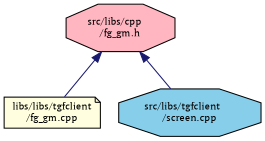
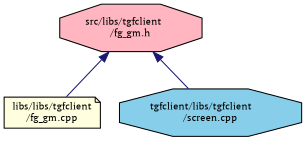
node "src/libs/cpp /fg_gm.h": label "src/libs/cpp /fg_gm.h" -> "src/libs/tgfclient /fg_gm.h"
node "src/libs/tgfclient /screen.cpp": label "src/libs/tgfclient /screen.cpp" -> "tgfclient/libs/tgfclient /screen.cpp"
